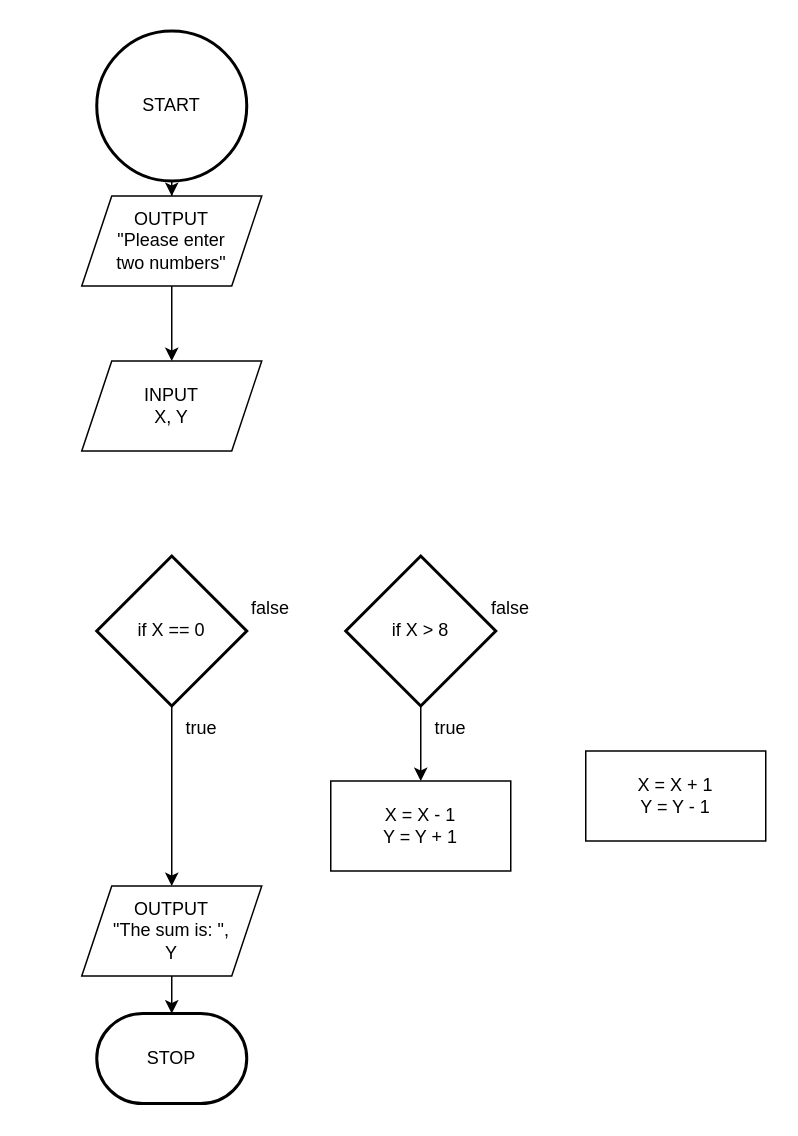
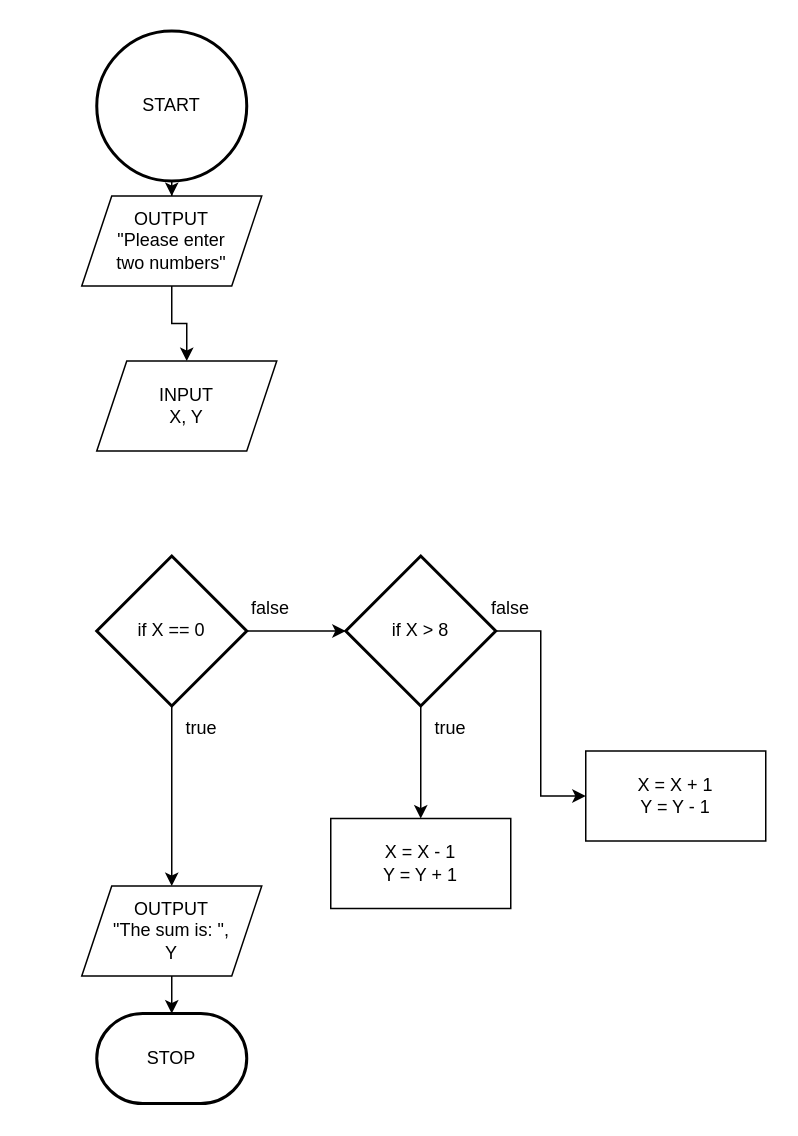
node "INPUT X, Y": moved (172, 406) -> (187, 406)
edge "if X == 0" -> "if X > 8": added
edge "if X > 8" -> "X = X + 1 Y = Y - 1": added
node "X = X - 1 Y = Y + 1": moved (421, 826) -> (421, 863)
